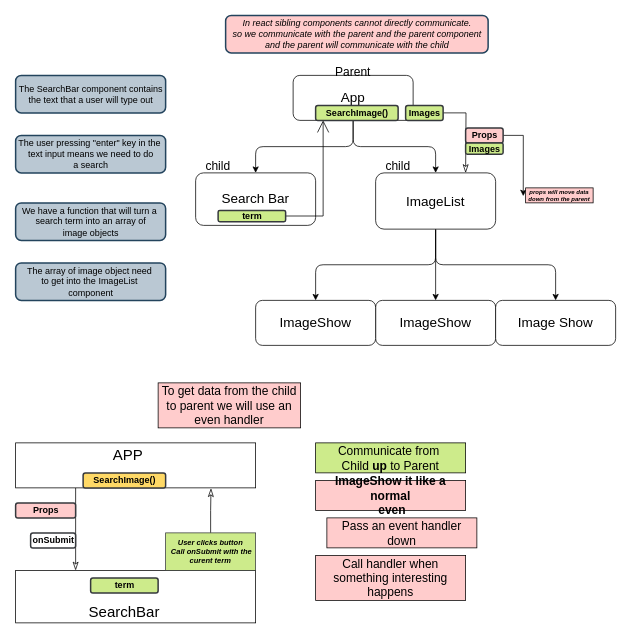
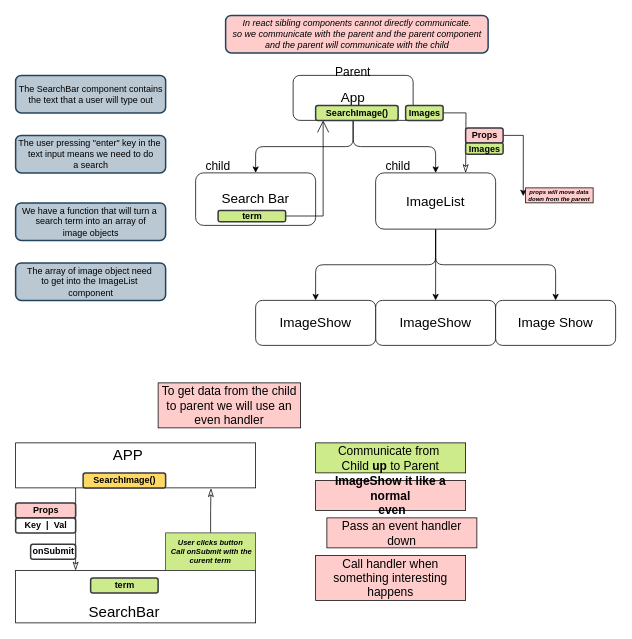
node "Key | Val": added
node "onSubmit": moved (53, 540) -> (53, 552)
